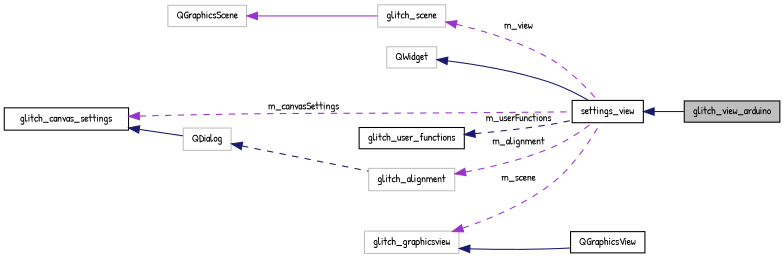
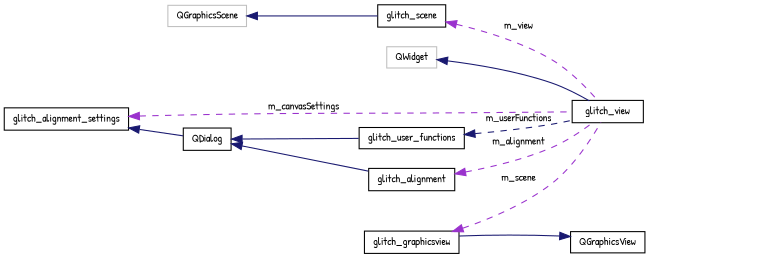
edge "glitch_scene" -> "QGraphicsScene": color darkorchid3 -> midnightblue
node "glitch_scene": color grey75 -> black
node "settings_view": label "settings_view" -> "glitch_view"
node "glitch_view_arduino": removed
node "glitch_canvas_settings": label "glitch_canvas_settings" -> "glitch_alignment_settings"
node "QDialog": color grey75 -> black
edge "glitch_user_functions" -> "QDialog": added
edge "glitch_alignment" -> "QDialog": style dashed -> solid
node "glitch_alignment": color grey75 -> black
node "glitch_graphicsview": color grey75 -> black
edge "QGraphicsView" -> "glitch_graphicsview": reversed
